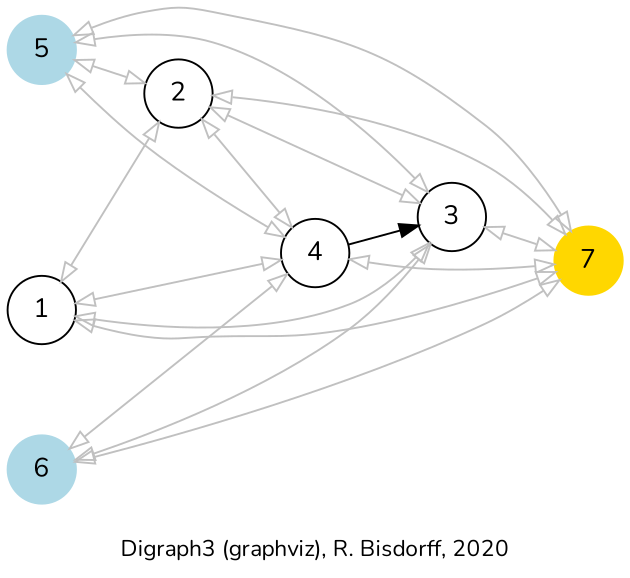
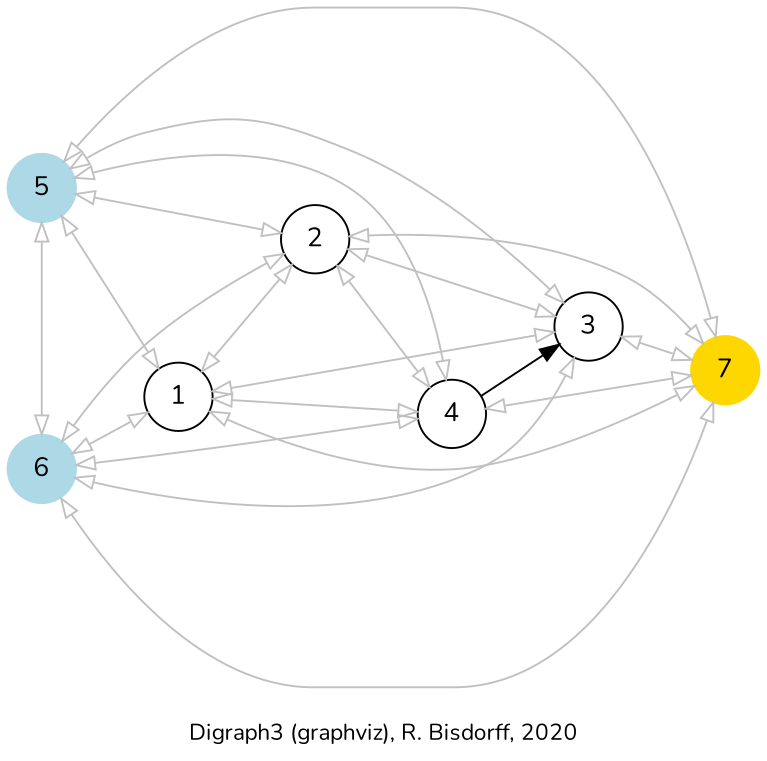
edge "5" -- "1": added
edge "5" -- "6": added
edge "2" -- "6": added
edge "1" -- "6": added
